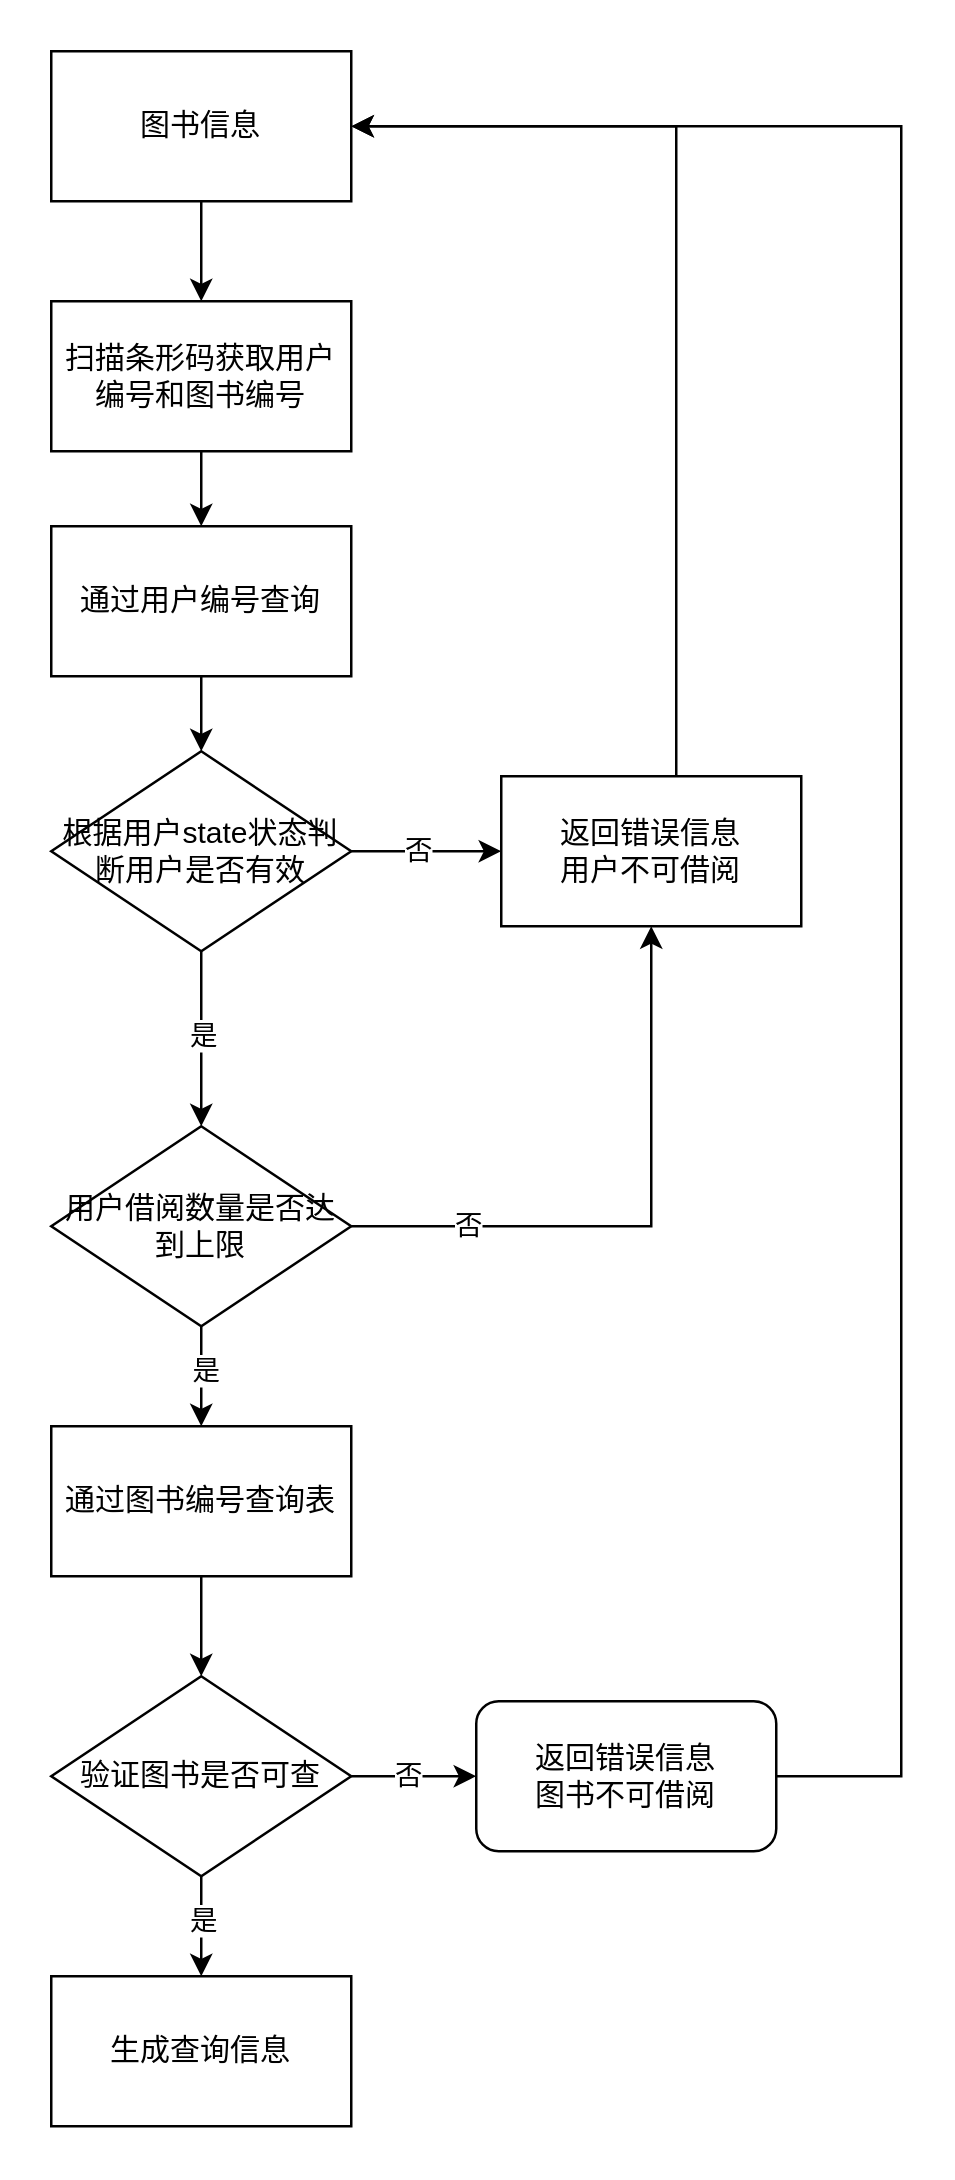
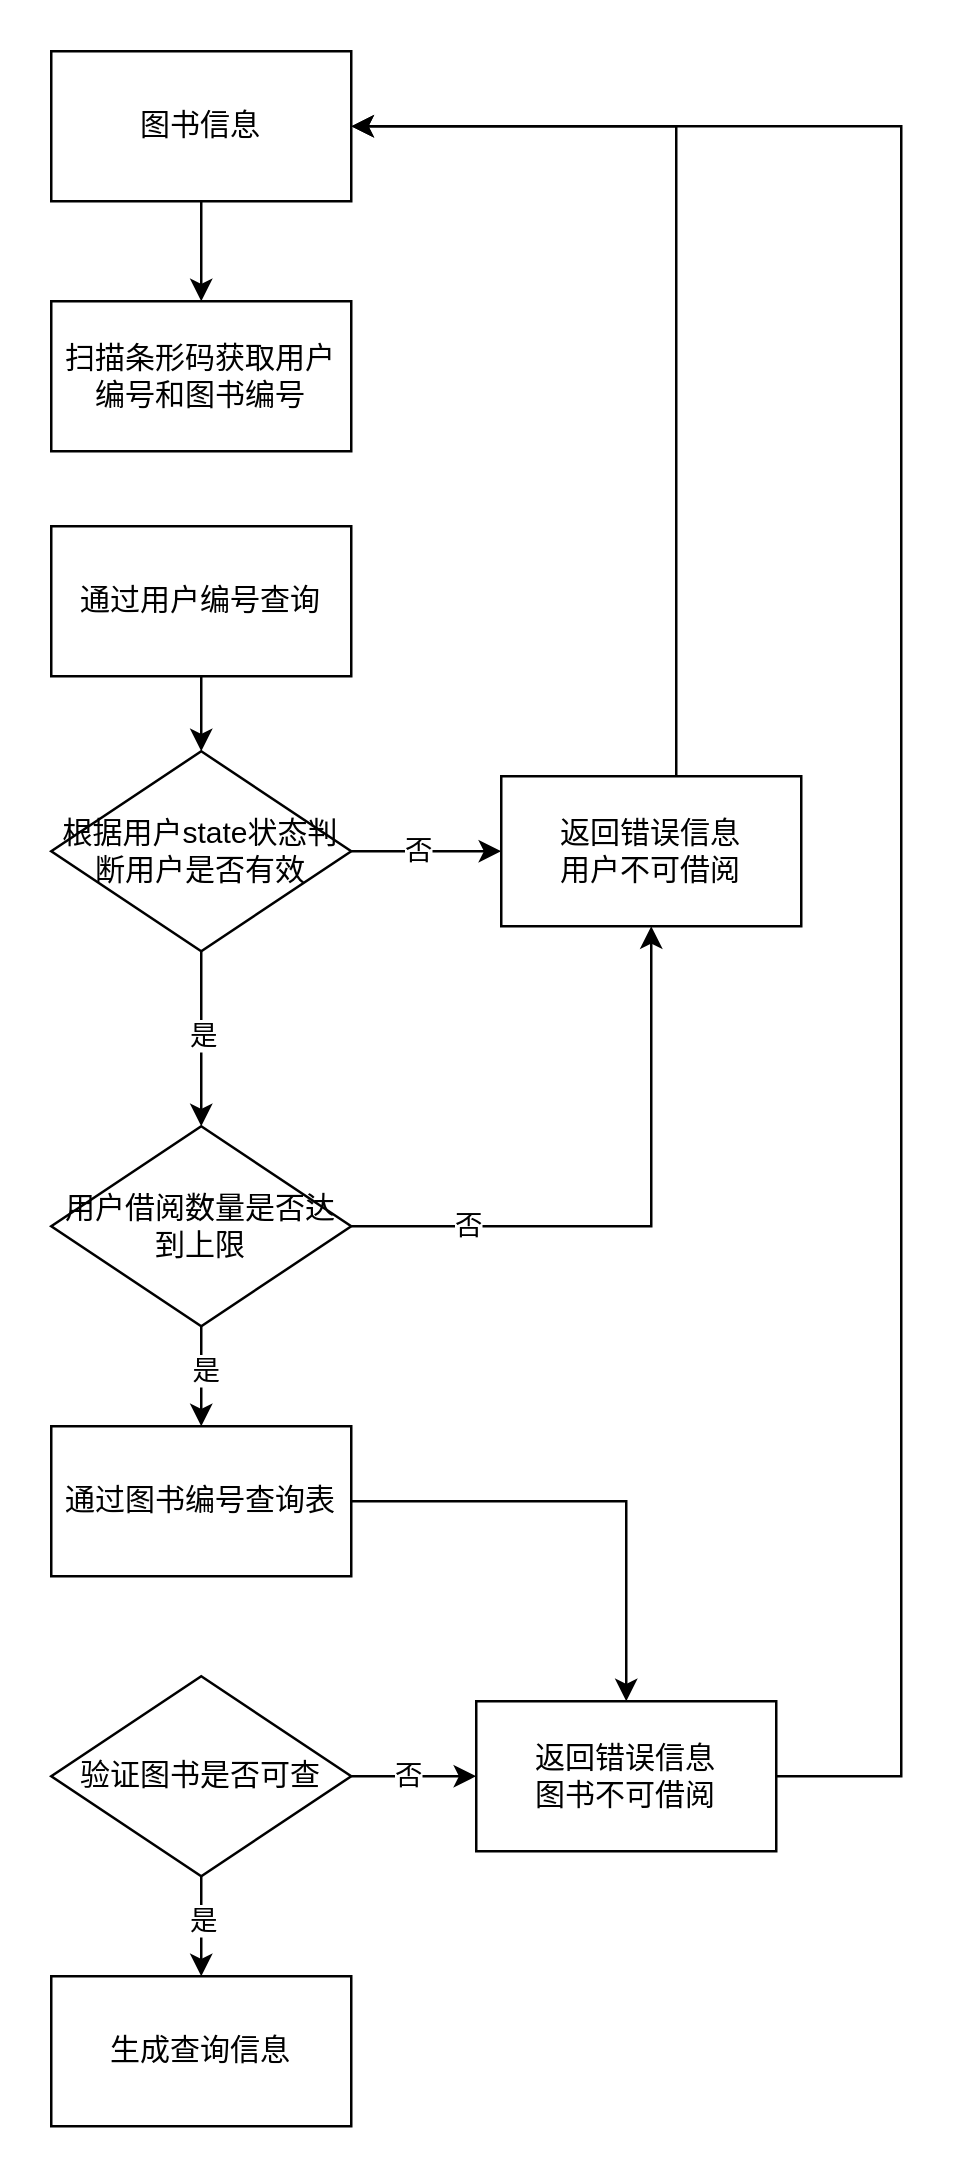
edge "扫描条形码获取用户编号和图书编号" -> "通过用户编号查询": removed
edge "通过图书编号查询表" -> "验证图书是否可查": now "通过图书编号查询表" -> "返回错误信息 图书不可借阅"
node "返回错误信息 图书不可借阅": shape rounded rectangle -> rectangle
